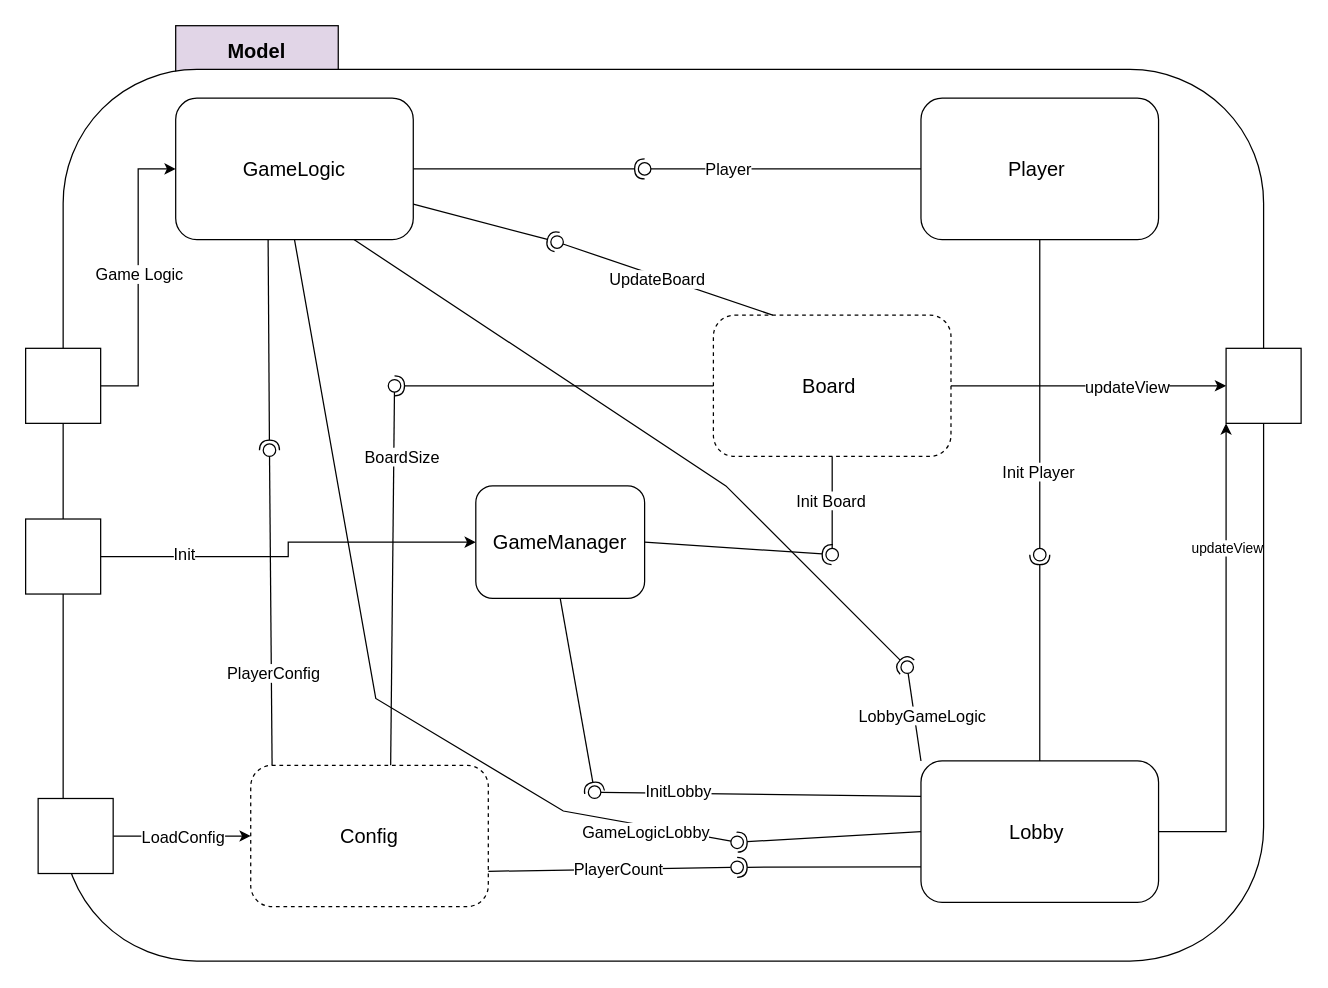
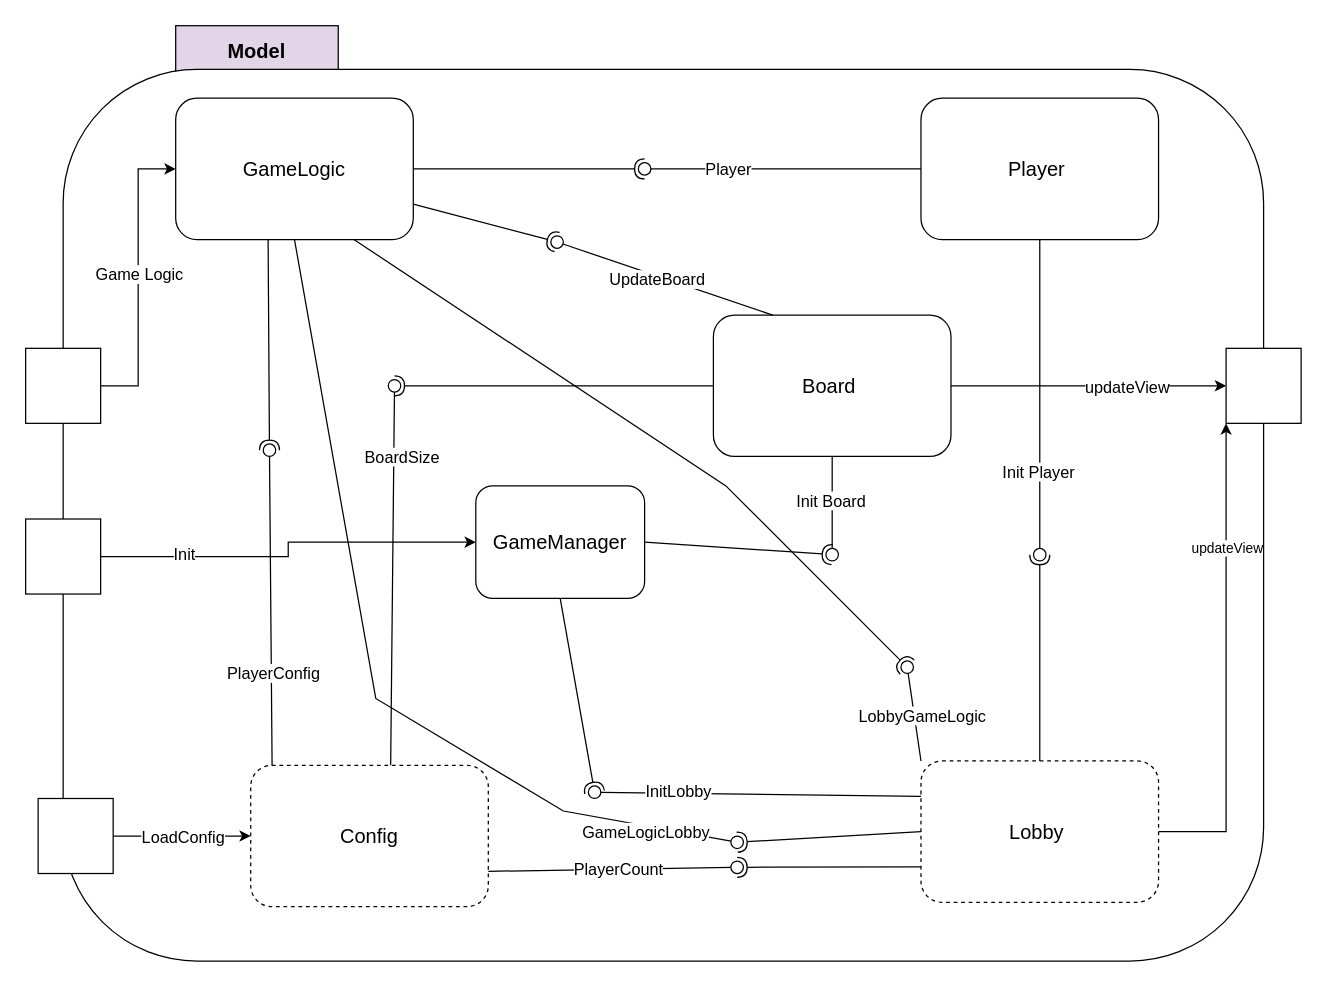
node "Board": style dashed -> solid
node "Lobby": style solid -> dashed
